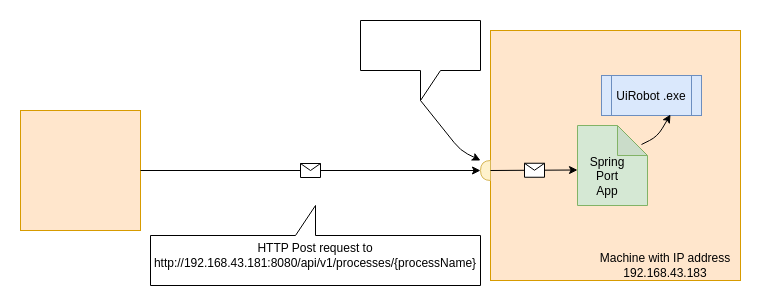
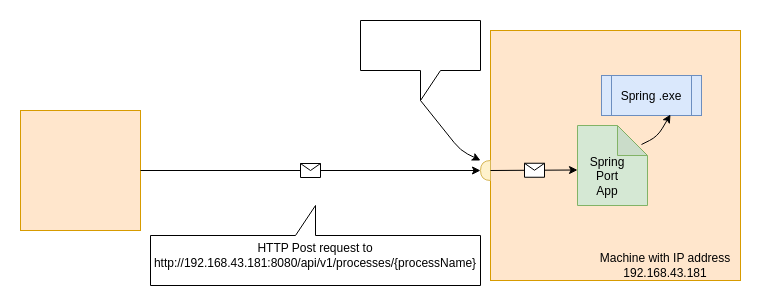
node "UiRobot .exe": label "UiRobot .exe" -> "Spring .exe"
node "Machine with IP address 192.168.43.183": label "Machine with IP address 192.168.43.183" -> "Machine with IP address 192.168.43.181"
